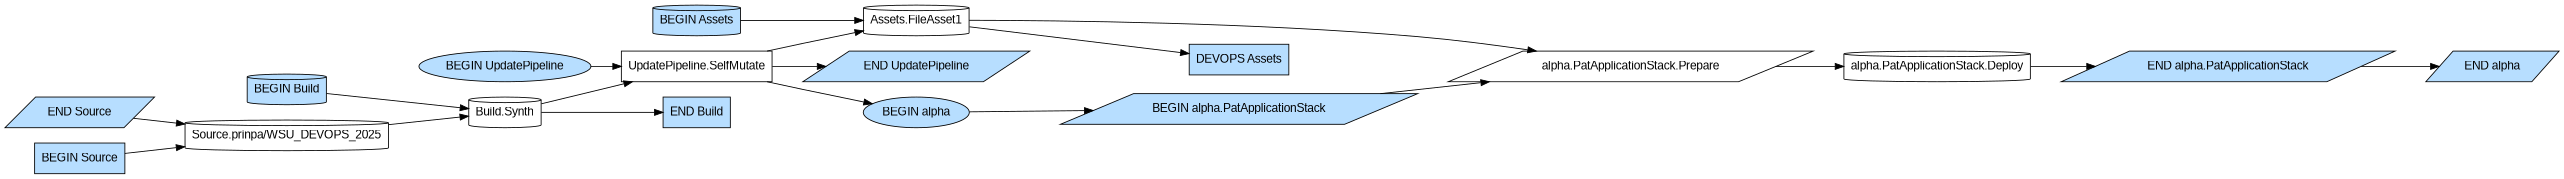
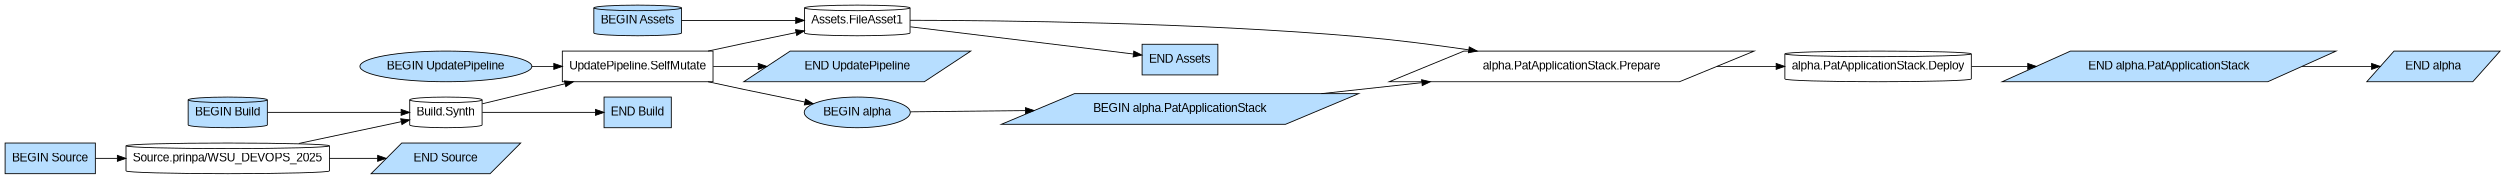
node "DEVOPS Assets": label "DEVOPS Assets" -> "END Assets"
edge "END Source" -> "Source.prinpa/WSU_DEVOPS_2025": reversed
